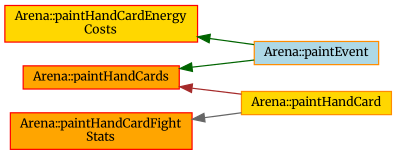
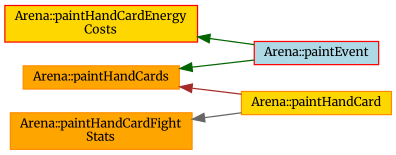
node "Arena::paintEvent": color darkorange -> red
node "Arena::paintHandCards": color red -> darkorange
node "Arena::paintHandCardFight Stats": color red -> darkorange
